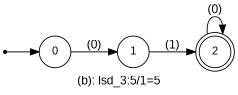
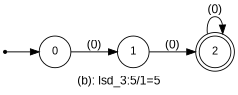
edge "1" -> "2": label "(1)" -> "(0)"
